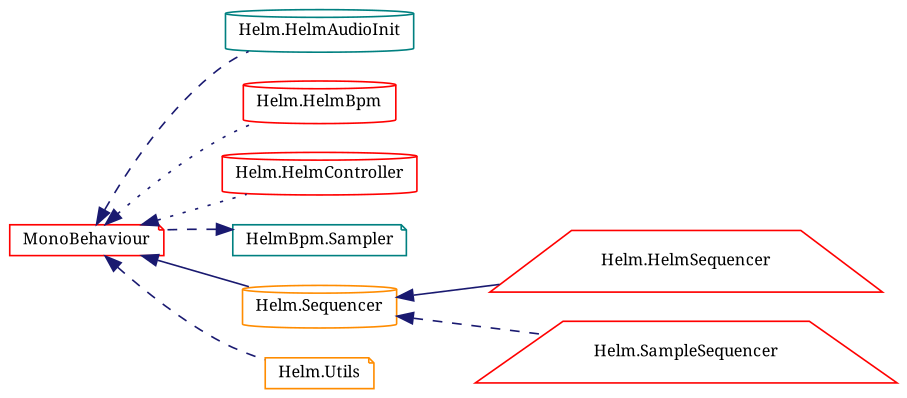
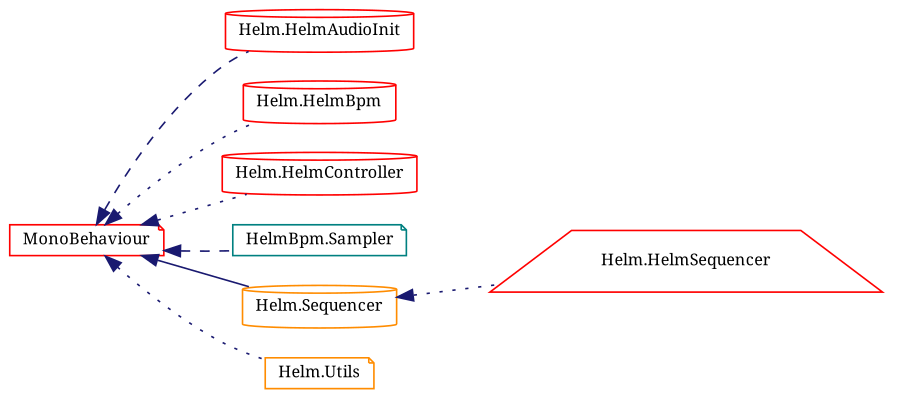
node "Helm.HelmAudioInit": color teal -> red
edge "MonoBehaviour" -> "HelmBpm.Sampler": reversed
edge "Helm.HelmSequencer" -> "Helm.Sequencer": style solid -> dotted
edge "Helm.Utils" -> "MonoBehaviour": style dashed -> dotted
node "Helm.SampleSequencer": removed
